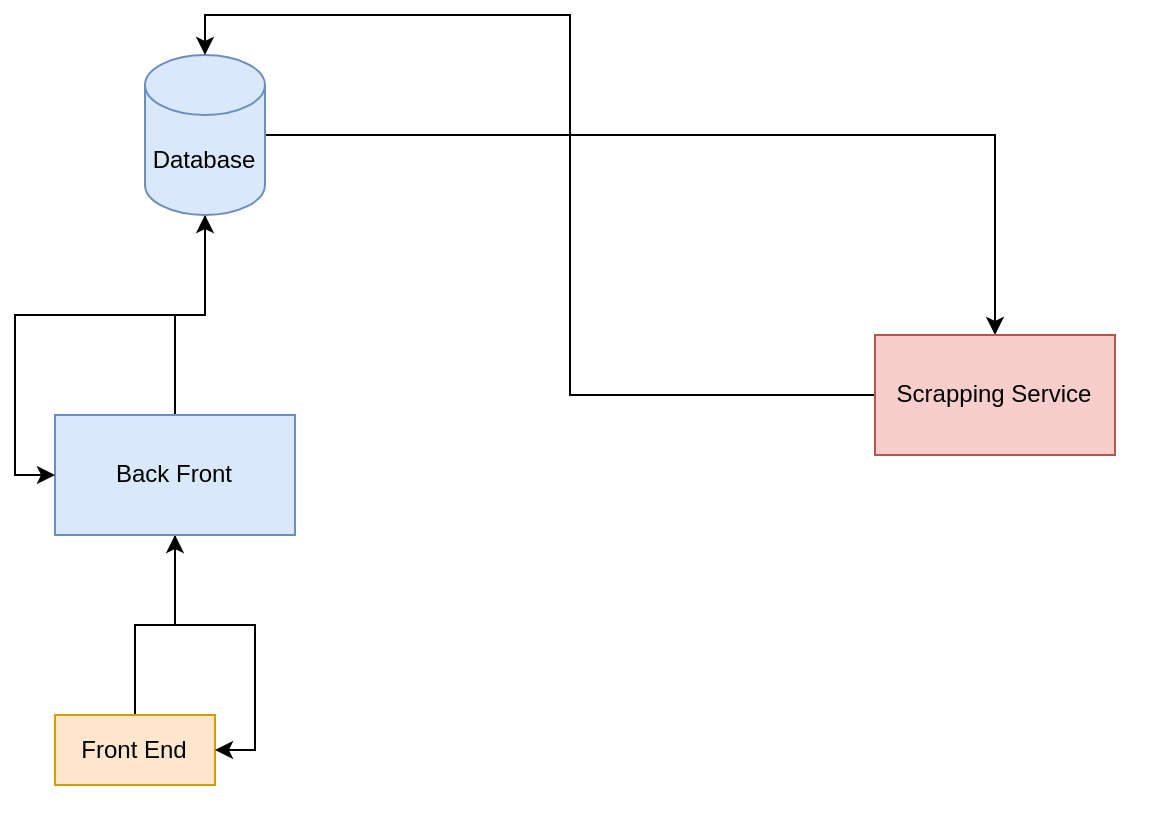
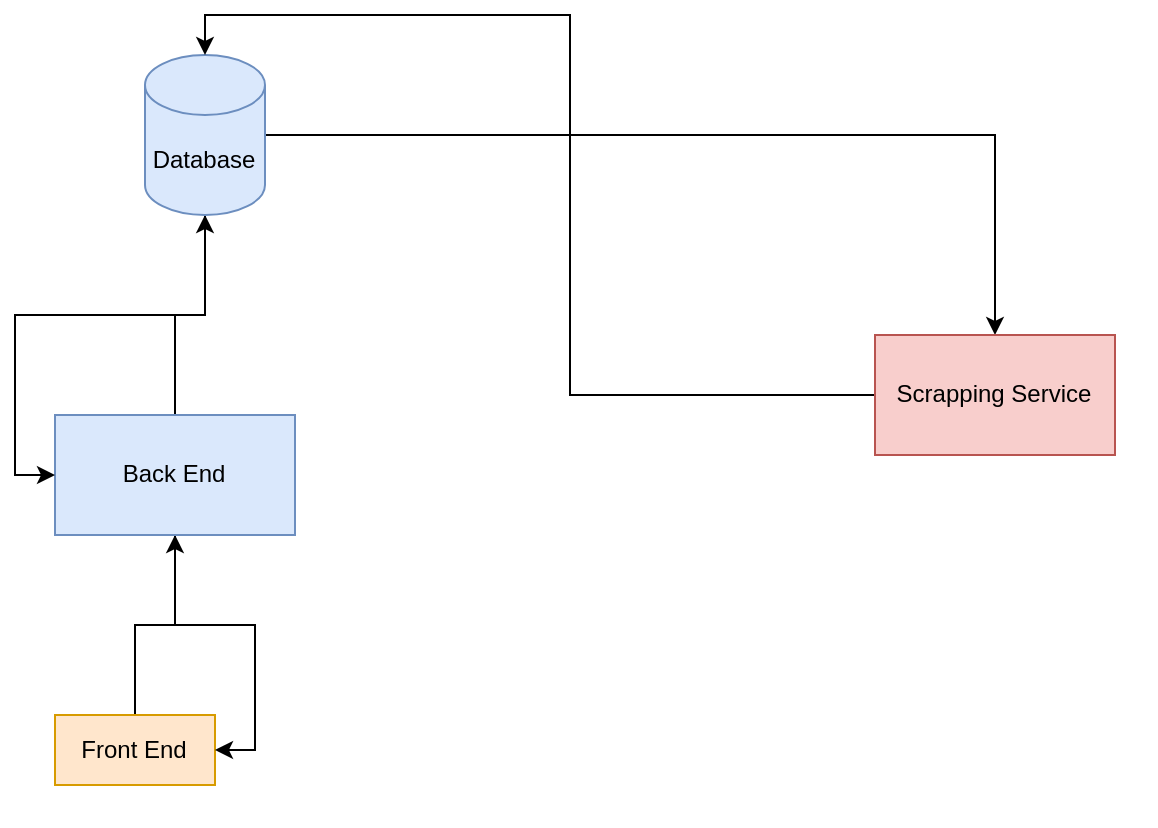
node "Back Front": label "Back Front" -> "Back End"
